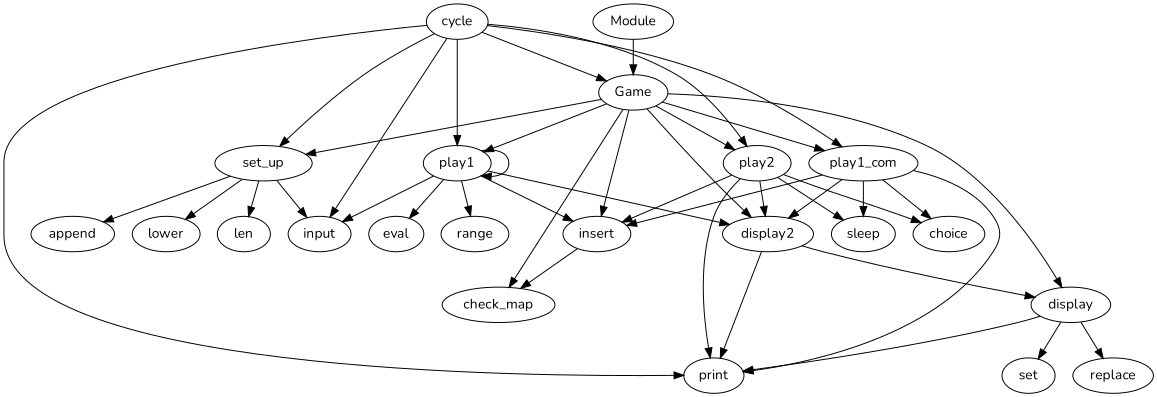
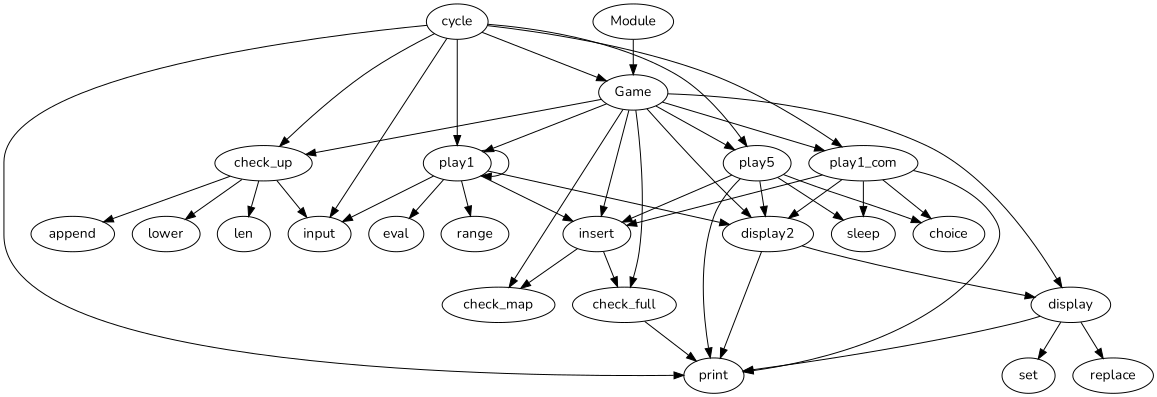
node "set_up": label "set_up" -> "check_up"
node "play2": label "play2" -> "play5"
node "check_full": added
